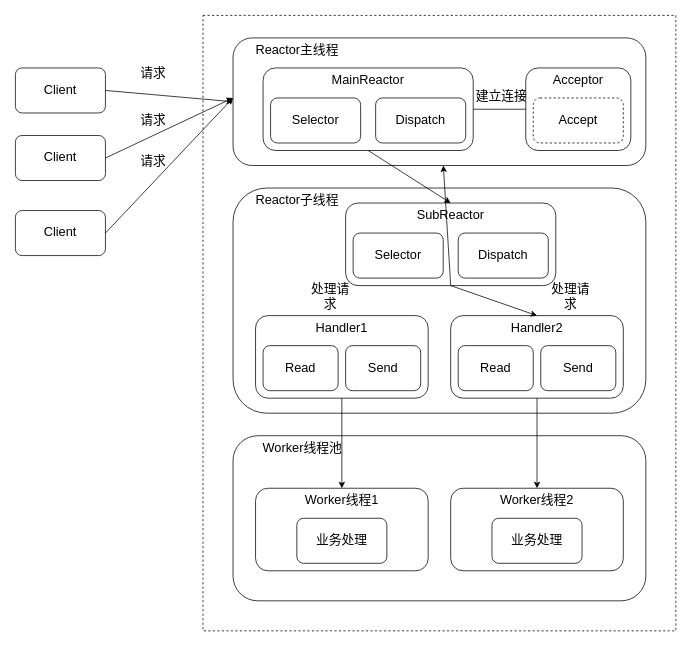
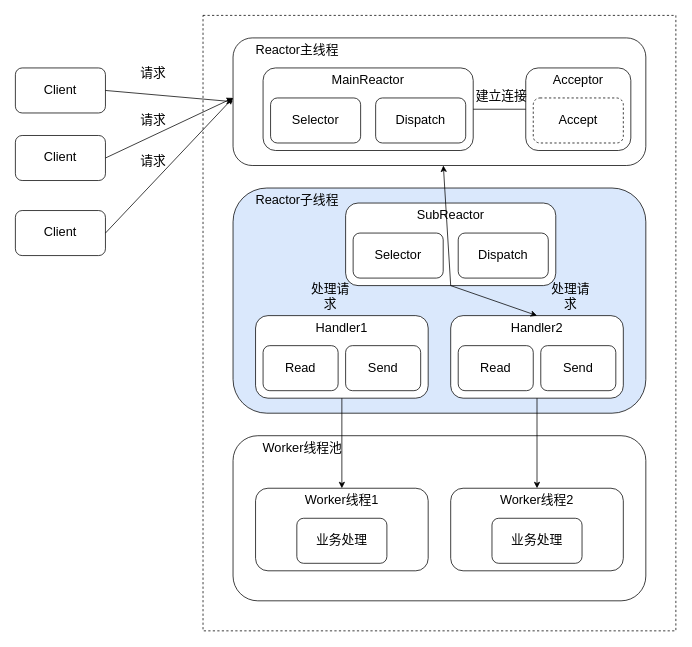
edge "MainReactor" -> "SubReactor": removed
node "Reactor子线程": fillcolor #ffffff -> #dae8fc
